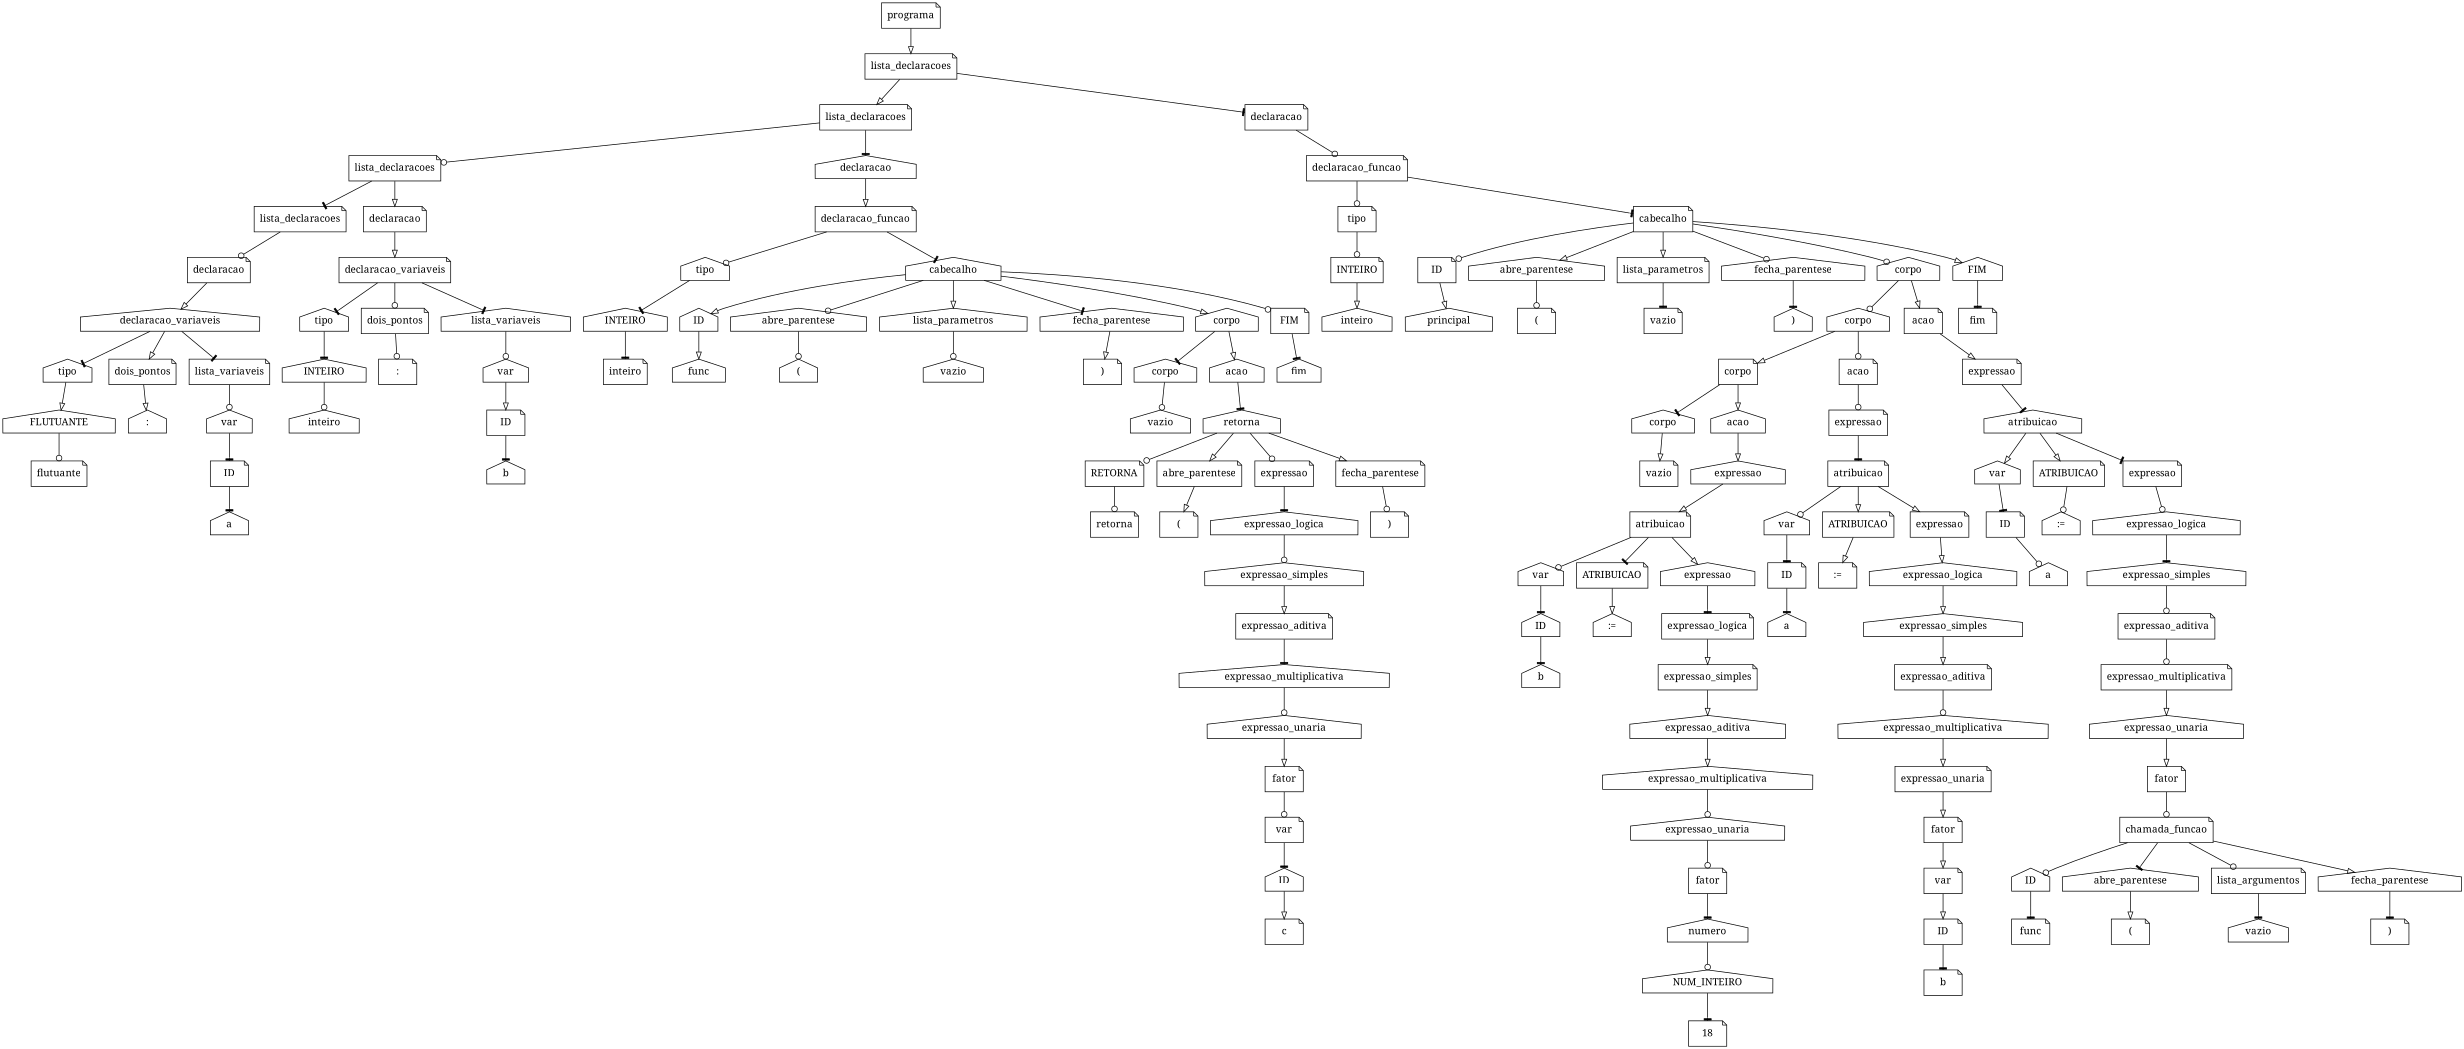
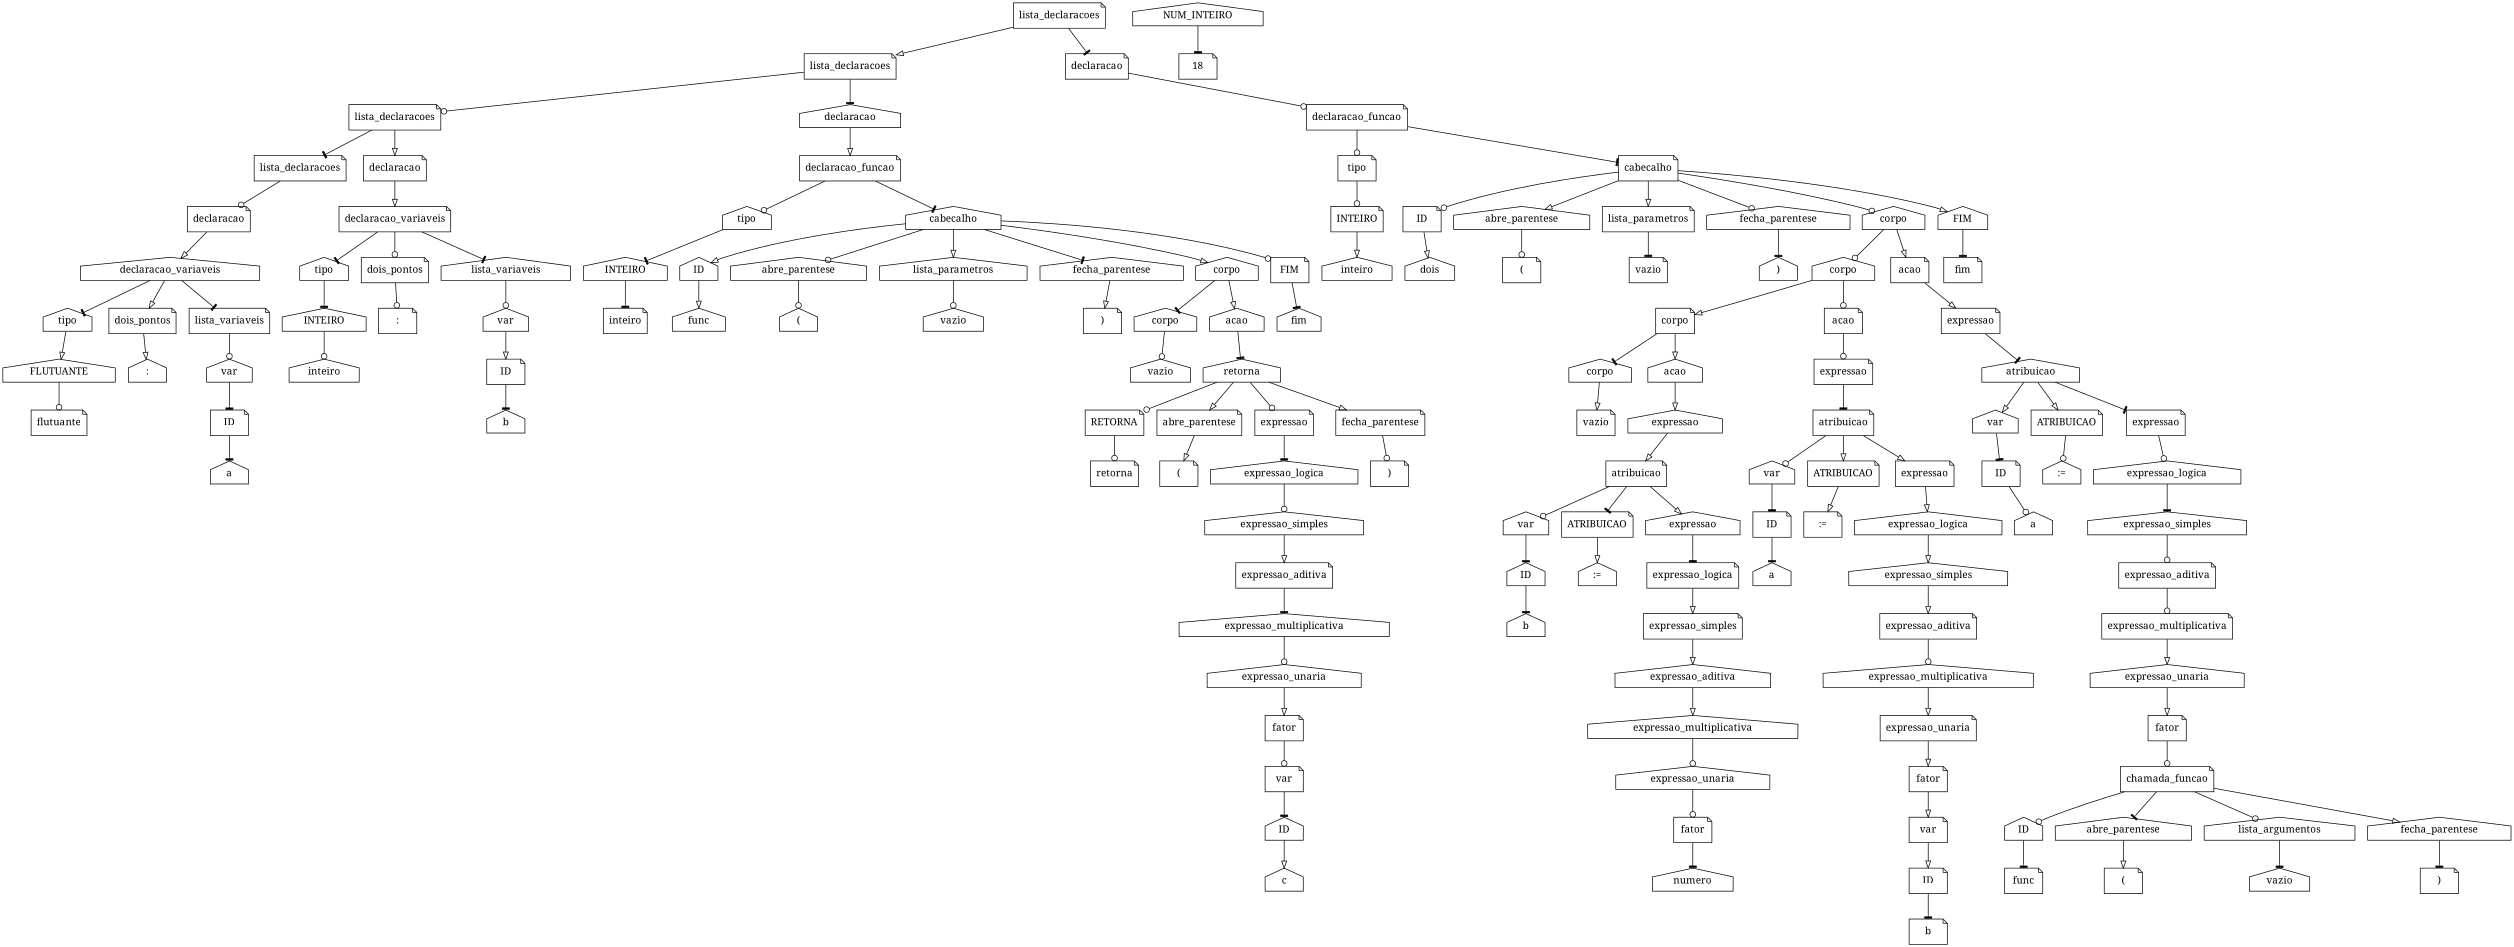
node "programa": removed
node "principal": label "principal" -> "dois"
node "lista_argumentos": shape note -> house
node "c": shape note -> house
edge "numero" -> "NUM_INTEIRO": removed
